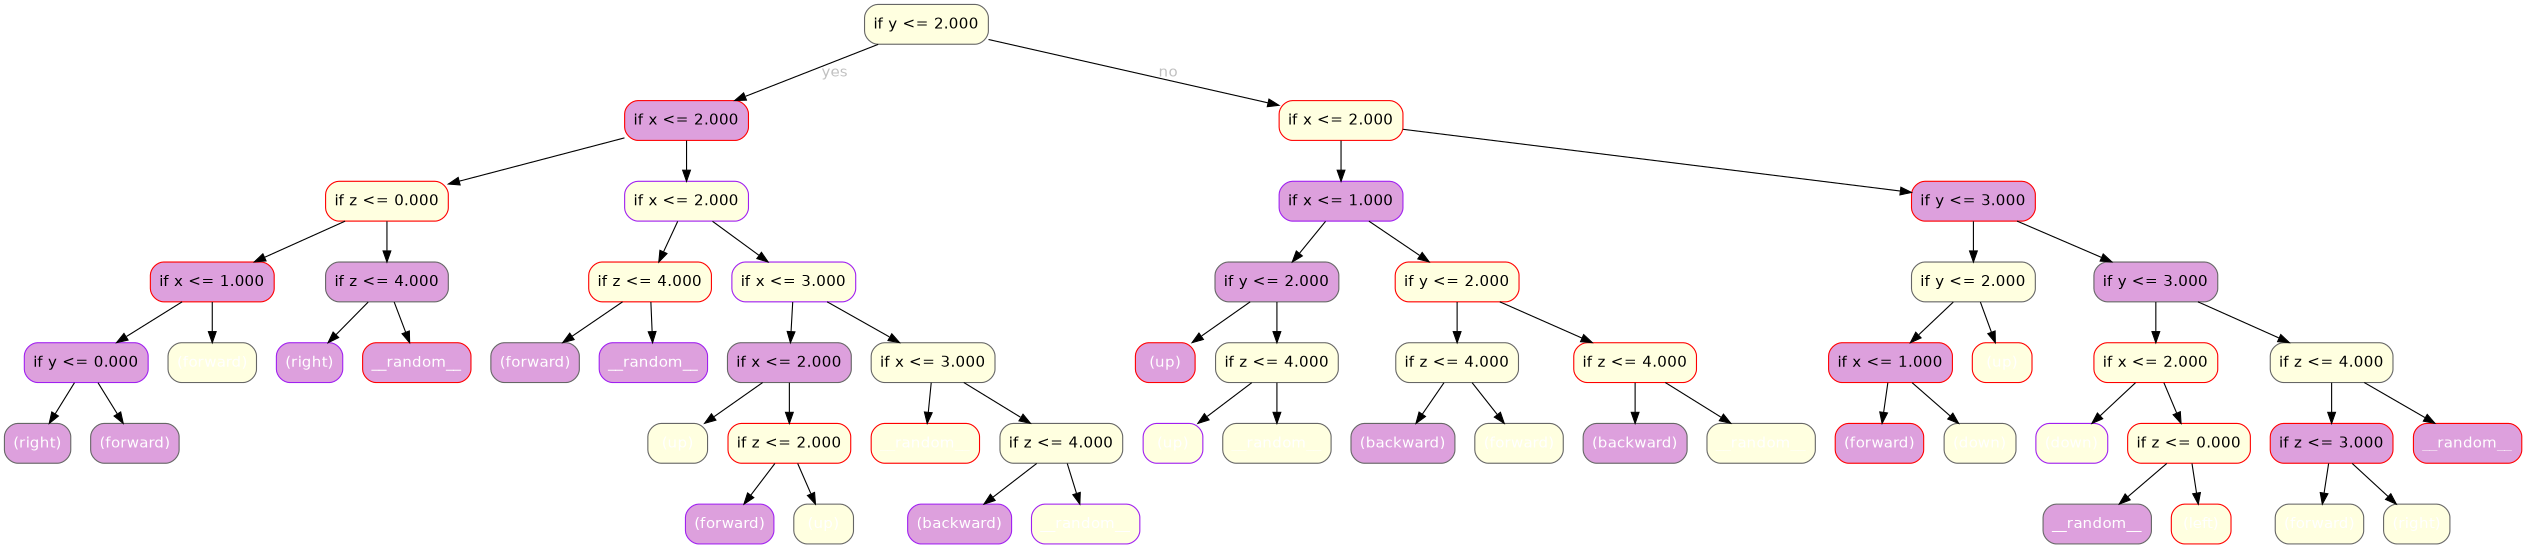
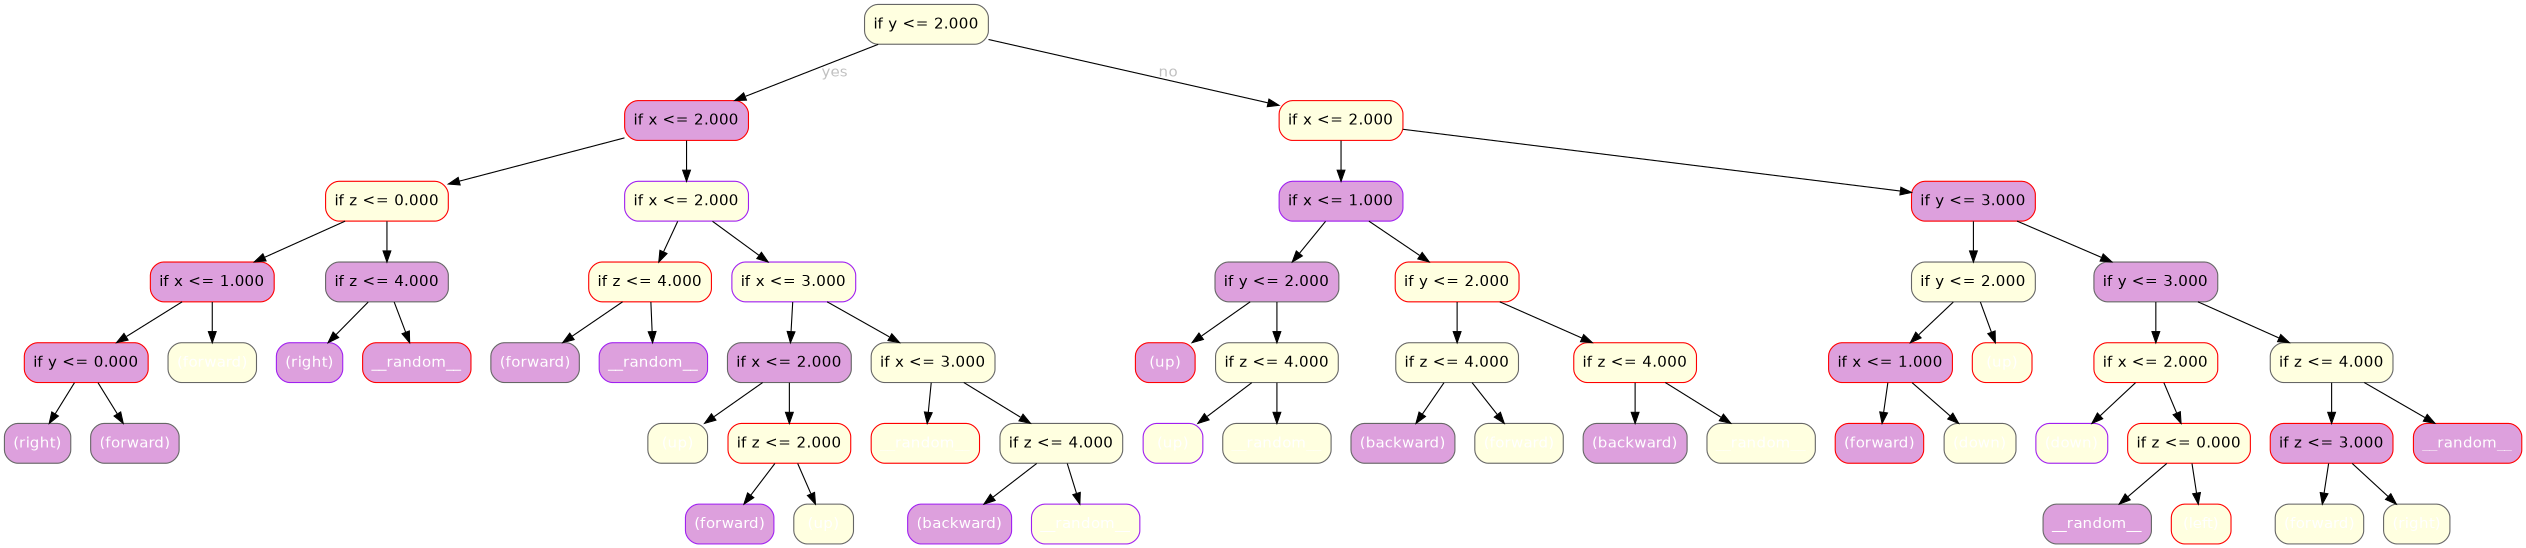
node "if y <= 0.000": color purple -> red
